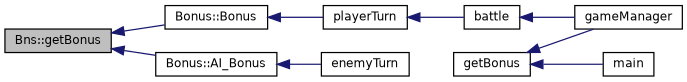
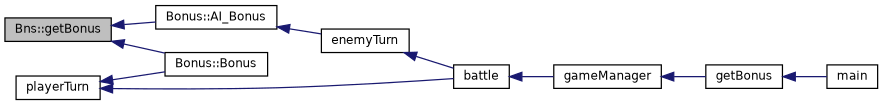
edge "playerTurn" -> "Bonus::Bonus": reversed
edge "gameManager" -> "getBonus": reversed
edge "battle" -> "enemyTurn": added
